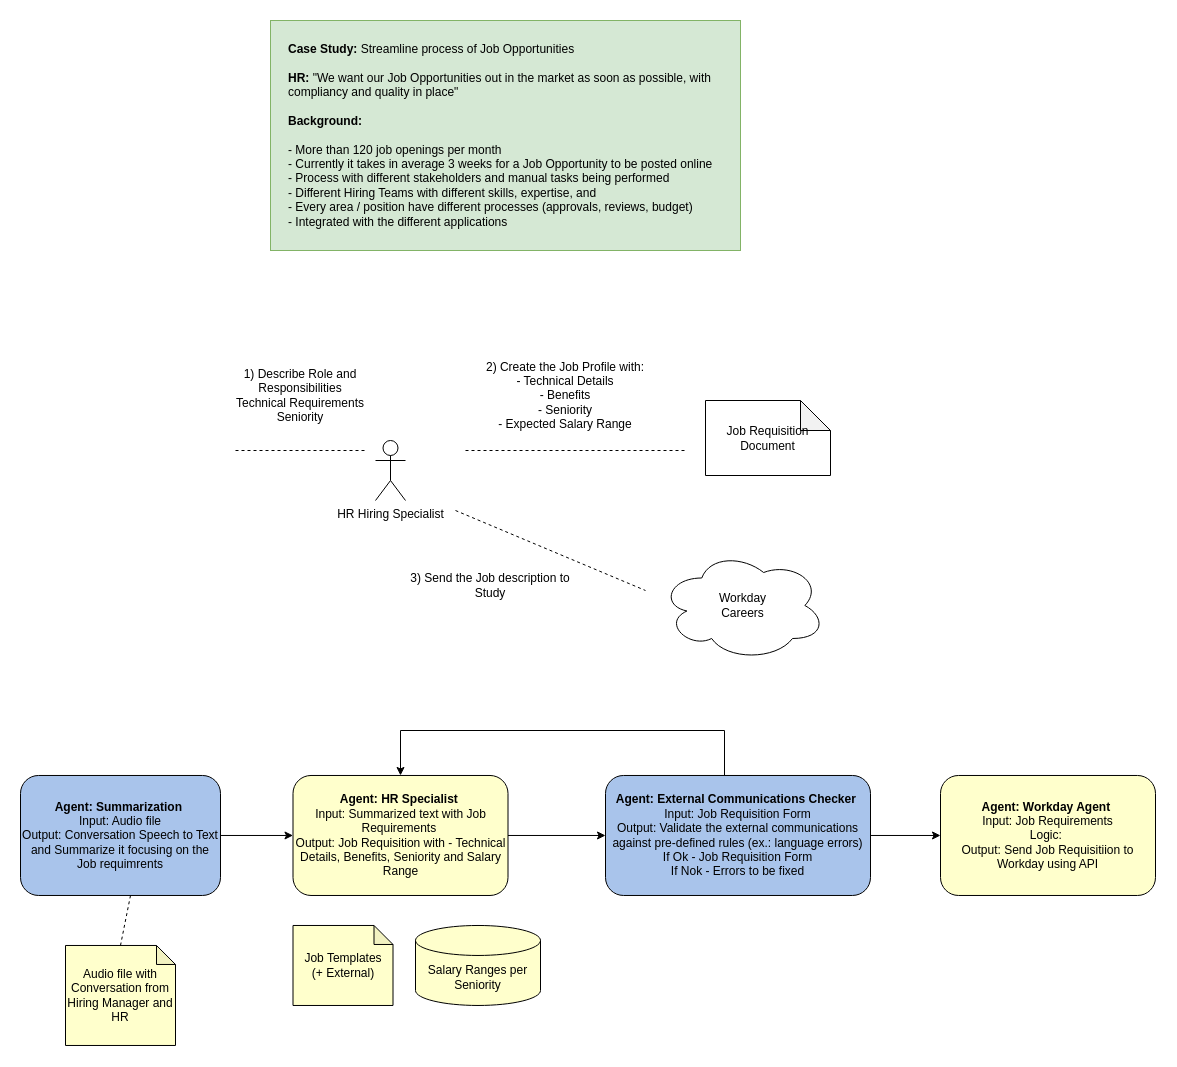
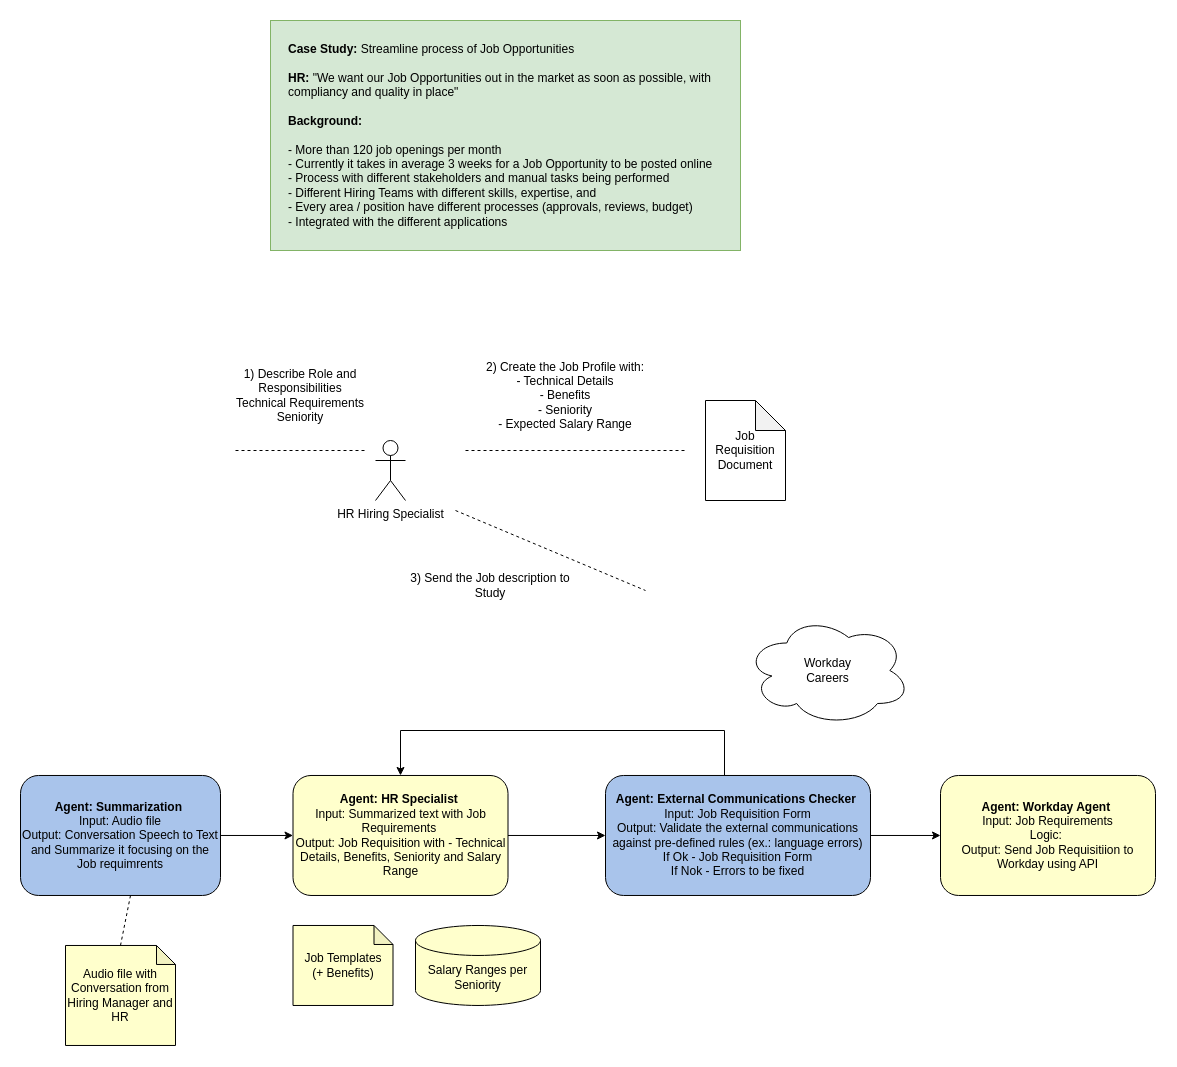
node "Job Requisition Document": size 125x75 -> 80x100
node "Workday Careers": moved (743, 606) -> (828, 671)
node "Job Templates (+ External)": label "Job Templates (+ External)" -> "Job Templates (+ Benefits)"
